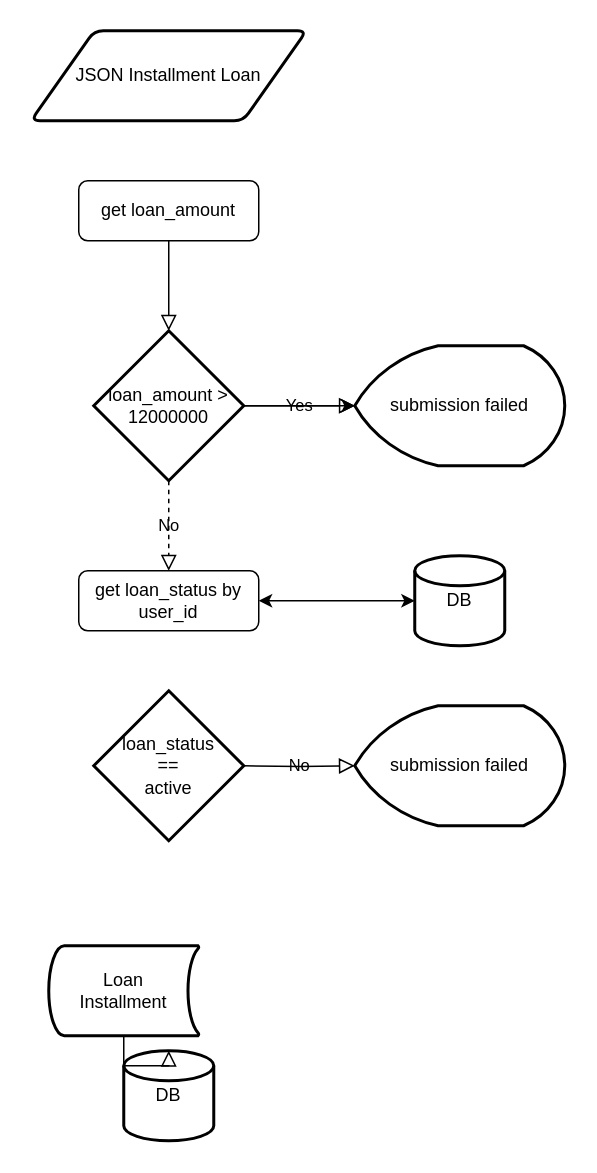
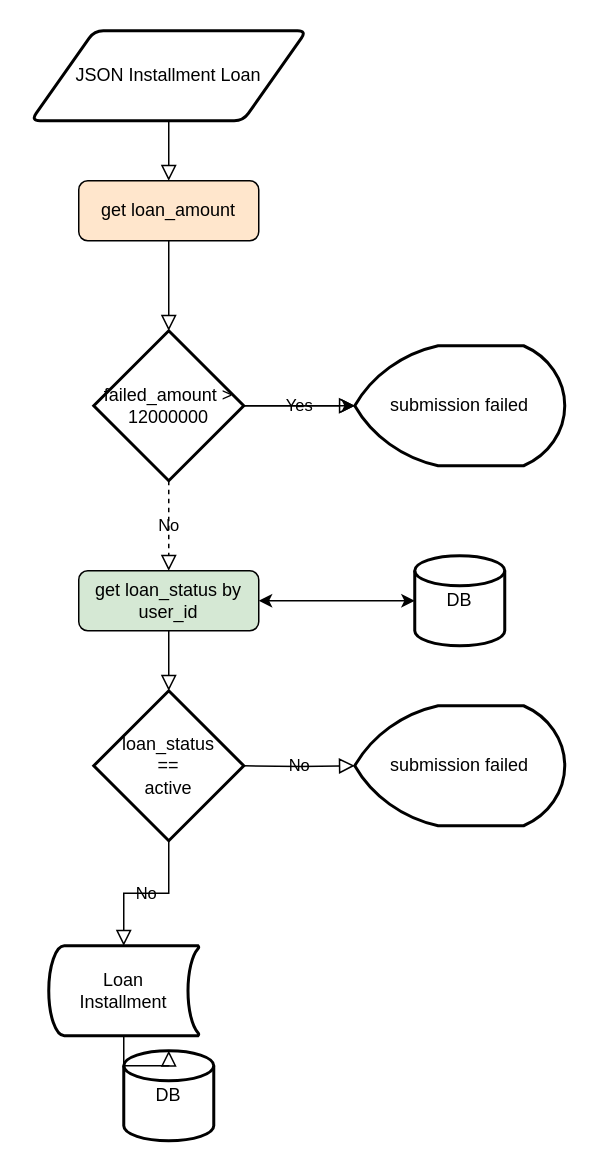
edge "JSON Installment Loan" -> "get loan_amount": added
node "get loan_amount": fillcolor #ffffff -> #ffe6cc
node "loan_amount > 12000000": label "loan_amount > 12000000" -> "failed_amount > 12000000"
node "get loan_status by user_id": fillcolor #ffffff -> #d5e8d4
edge "get loan_status by user_id" -> "loan_status == active": added
edge "loan_status == active" -> "Loan Installment": added, label "No"
